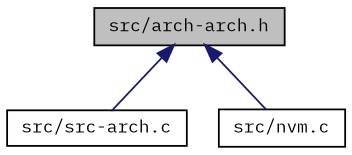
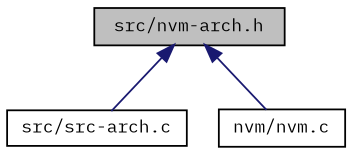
node "src/arch-arch.h": label "src/arch-arch.h" -> "src/nvm-arch.h"
node "src/nvm.c": label "src/nvm.c" -> "nvm/nvm.c"
